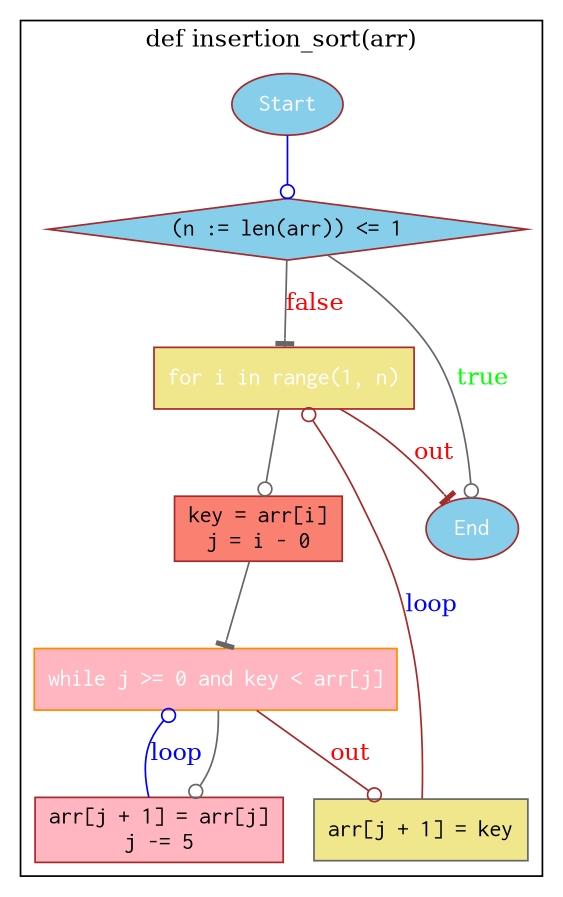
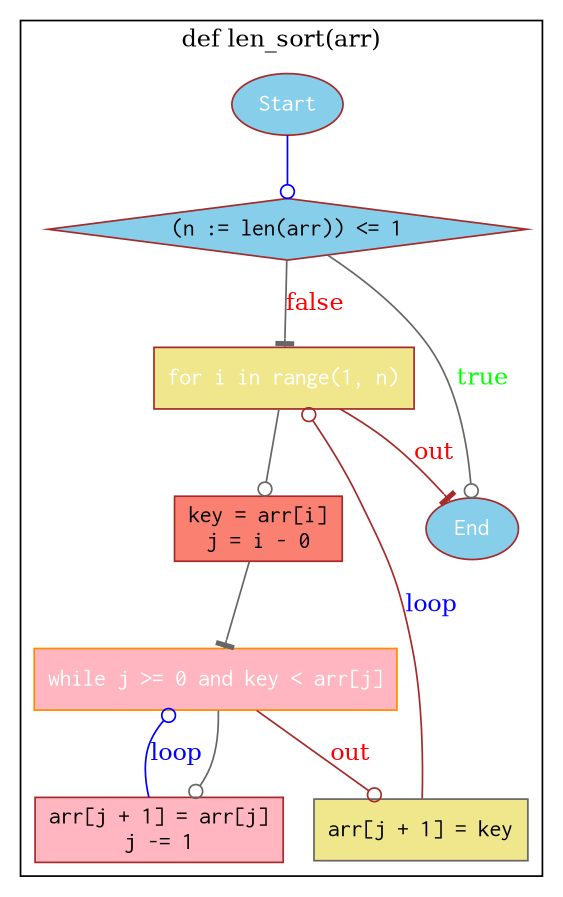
cluster "def insertion_sort(arr)": label "def insertion_sort(arr)" -> "def len_sort(arr)"
node "arr[j + 1] = arr[j] j -= 5": label "arr[j + 1] = arr[j] j -= 5" -> "arr[j + 1] = arr[j] j -= 1"
